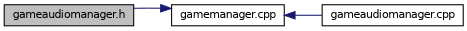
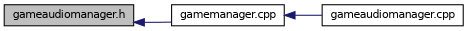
edge "gameaudiomanager.h" -> "gamemanager.cpp": reversed
